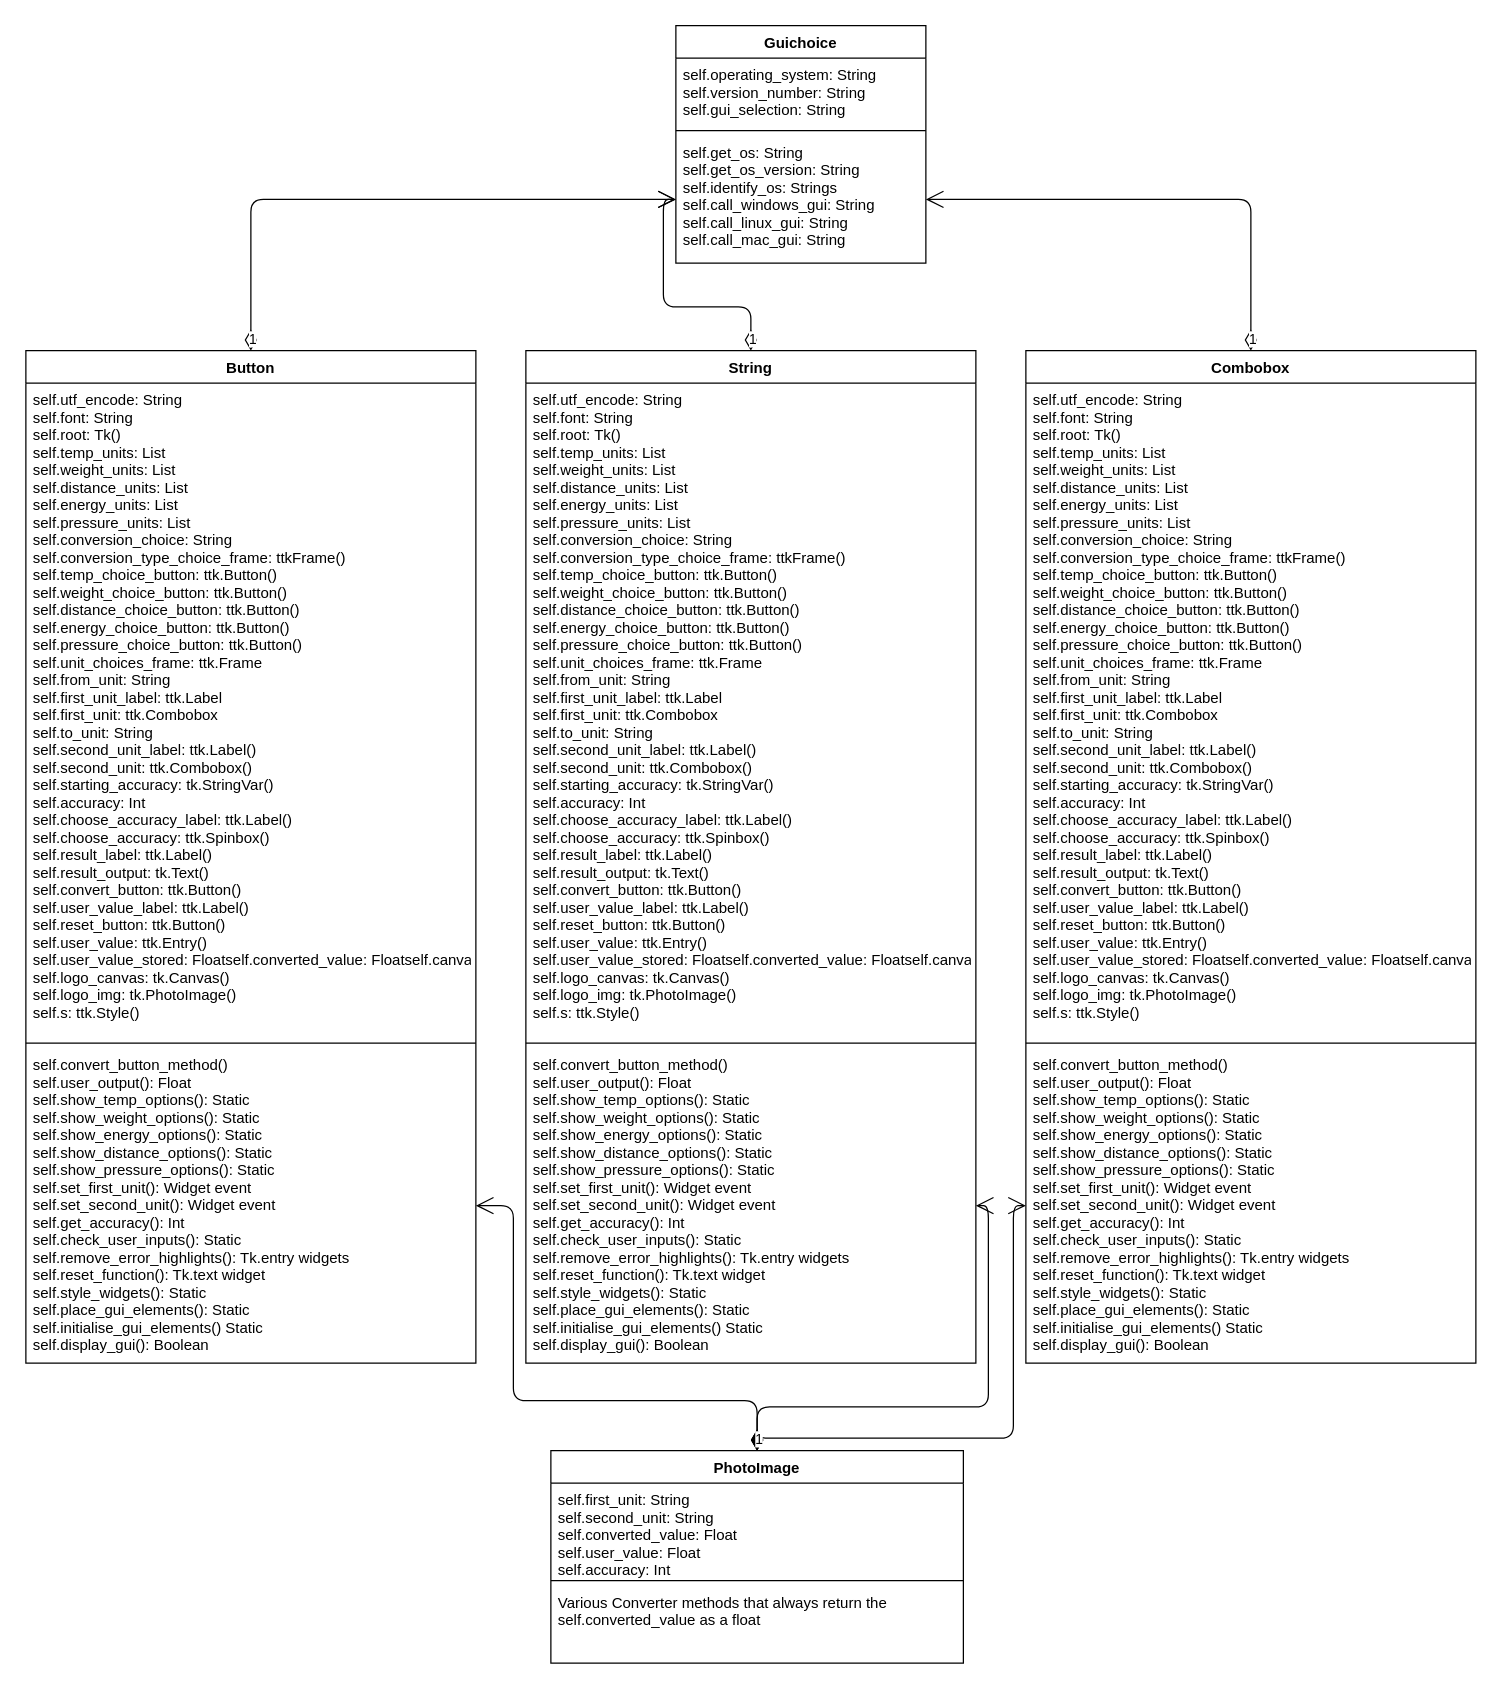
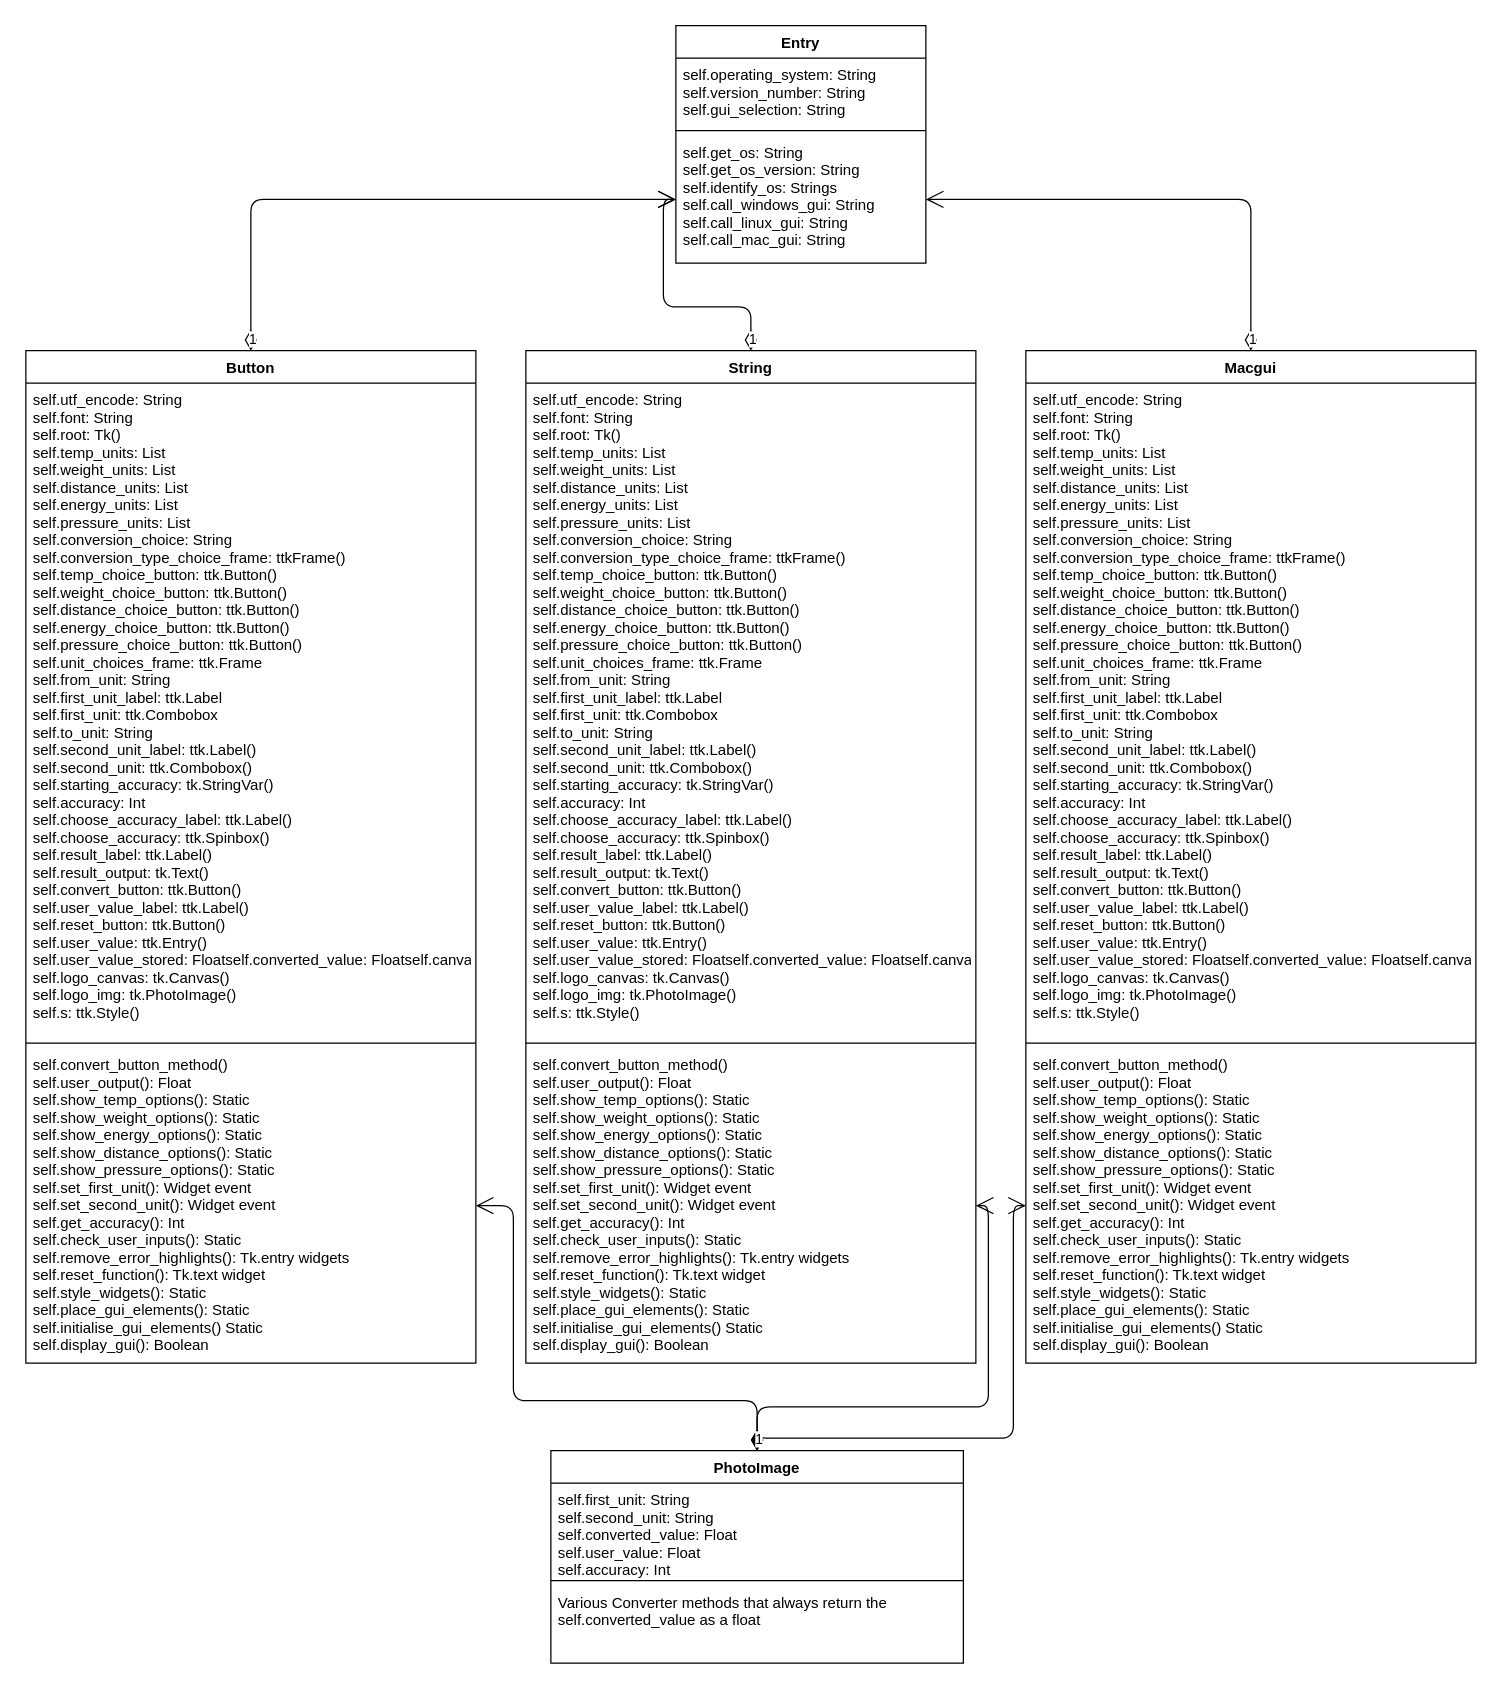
node "Guichoice": label "Guichoice" -> "Entry"
node "Combobox": label "Combobox" -> "Macgui"
